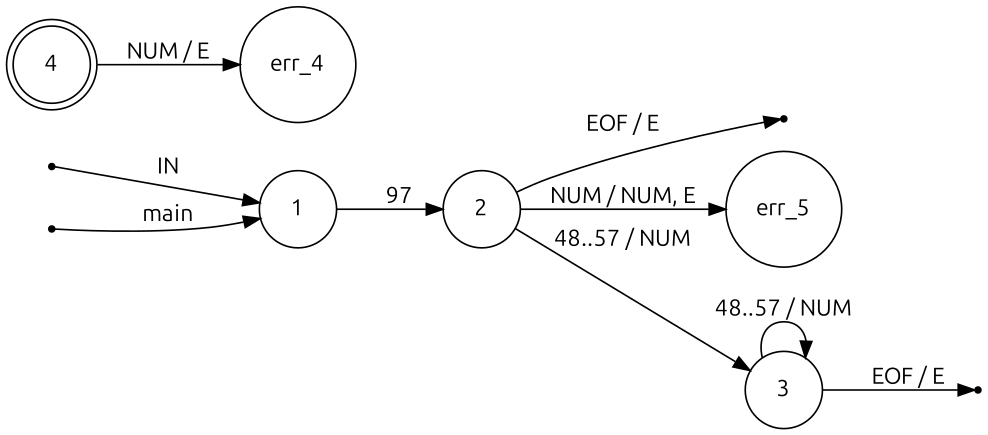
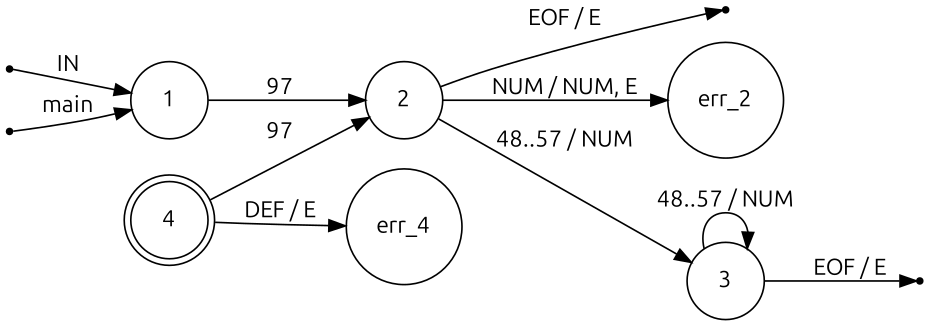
edge "4" -> "err_4": label "NUM / E" -> "DEF / E"
edge "4" -> "2": added, label "97"
node "err_5": label "err_5" -> "err_2"
